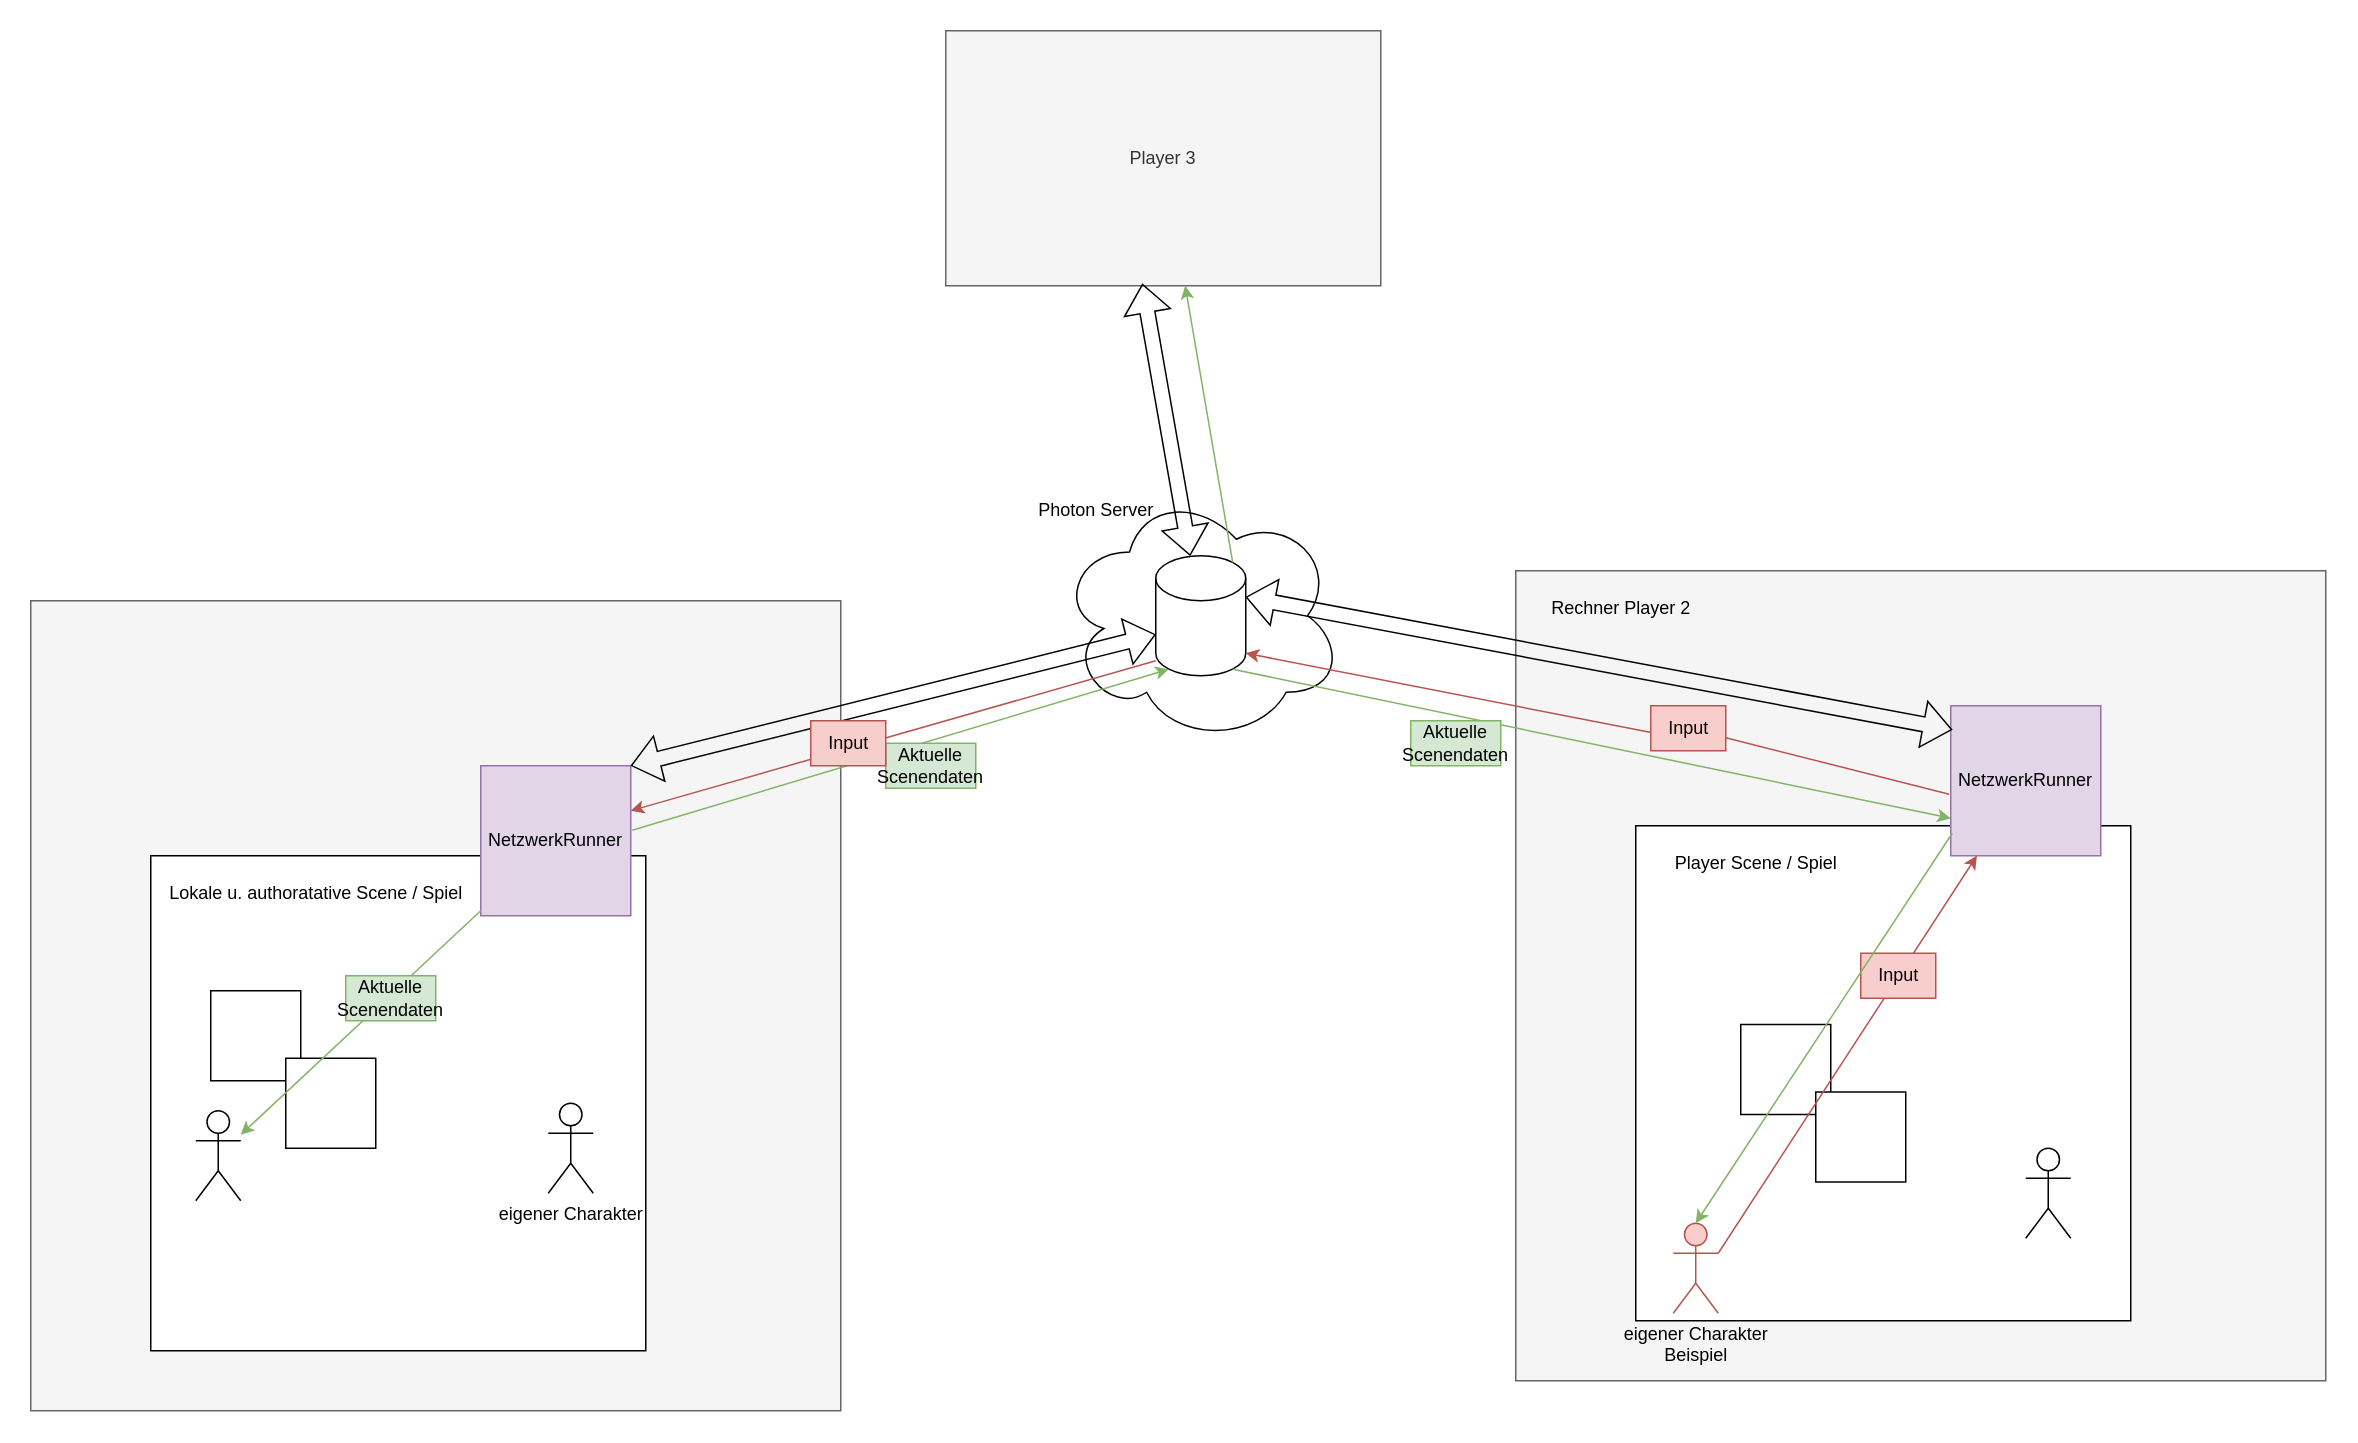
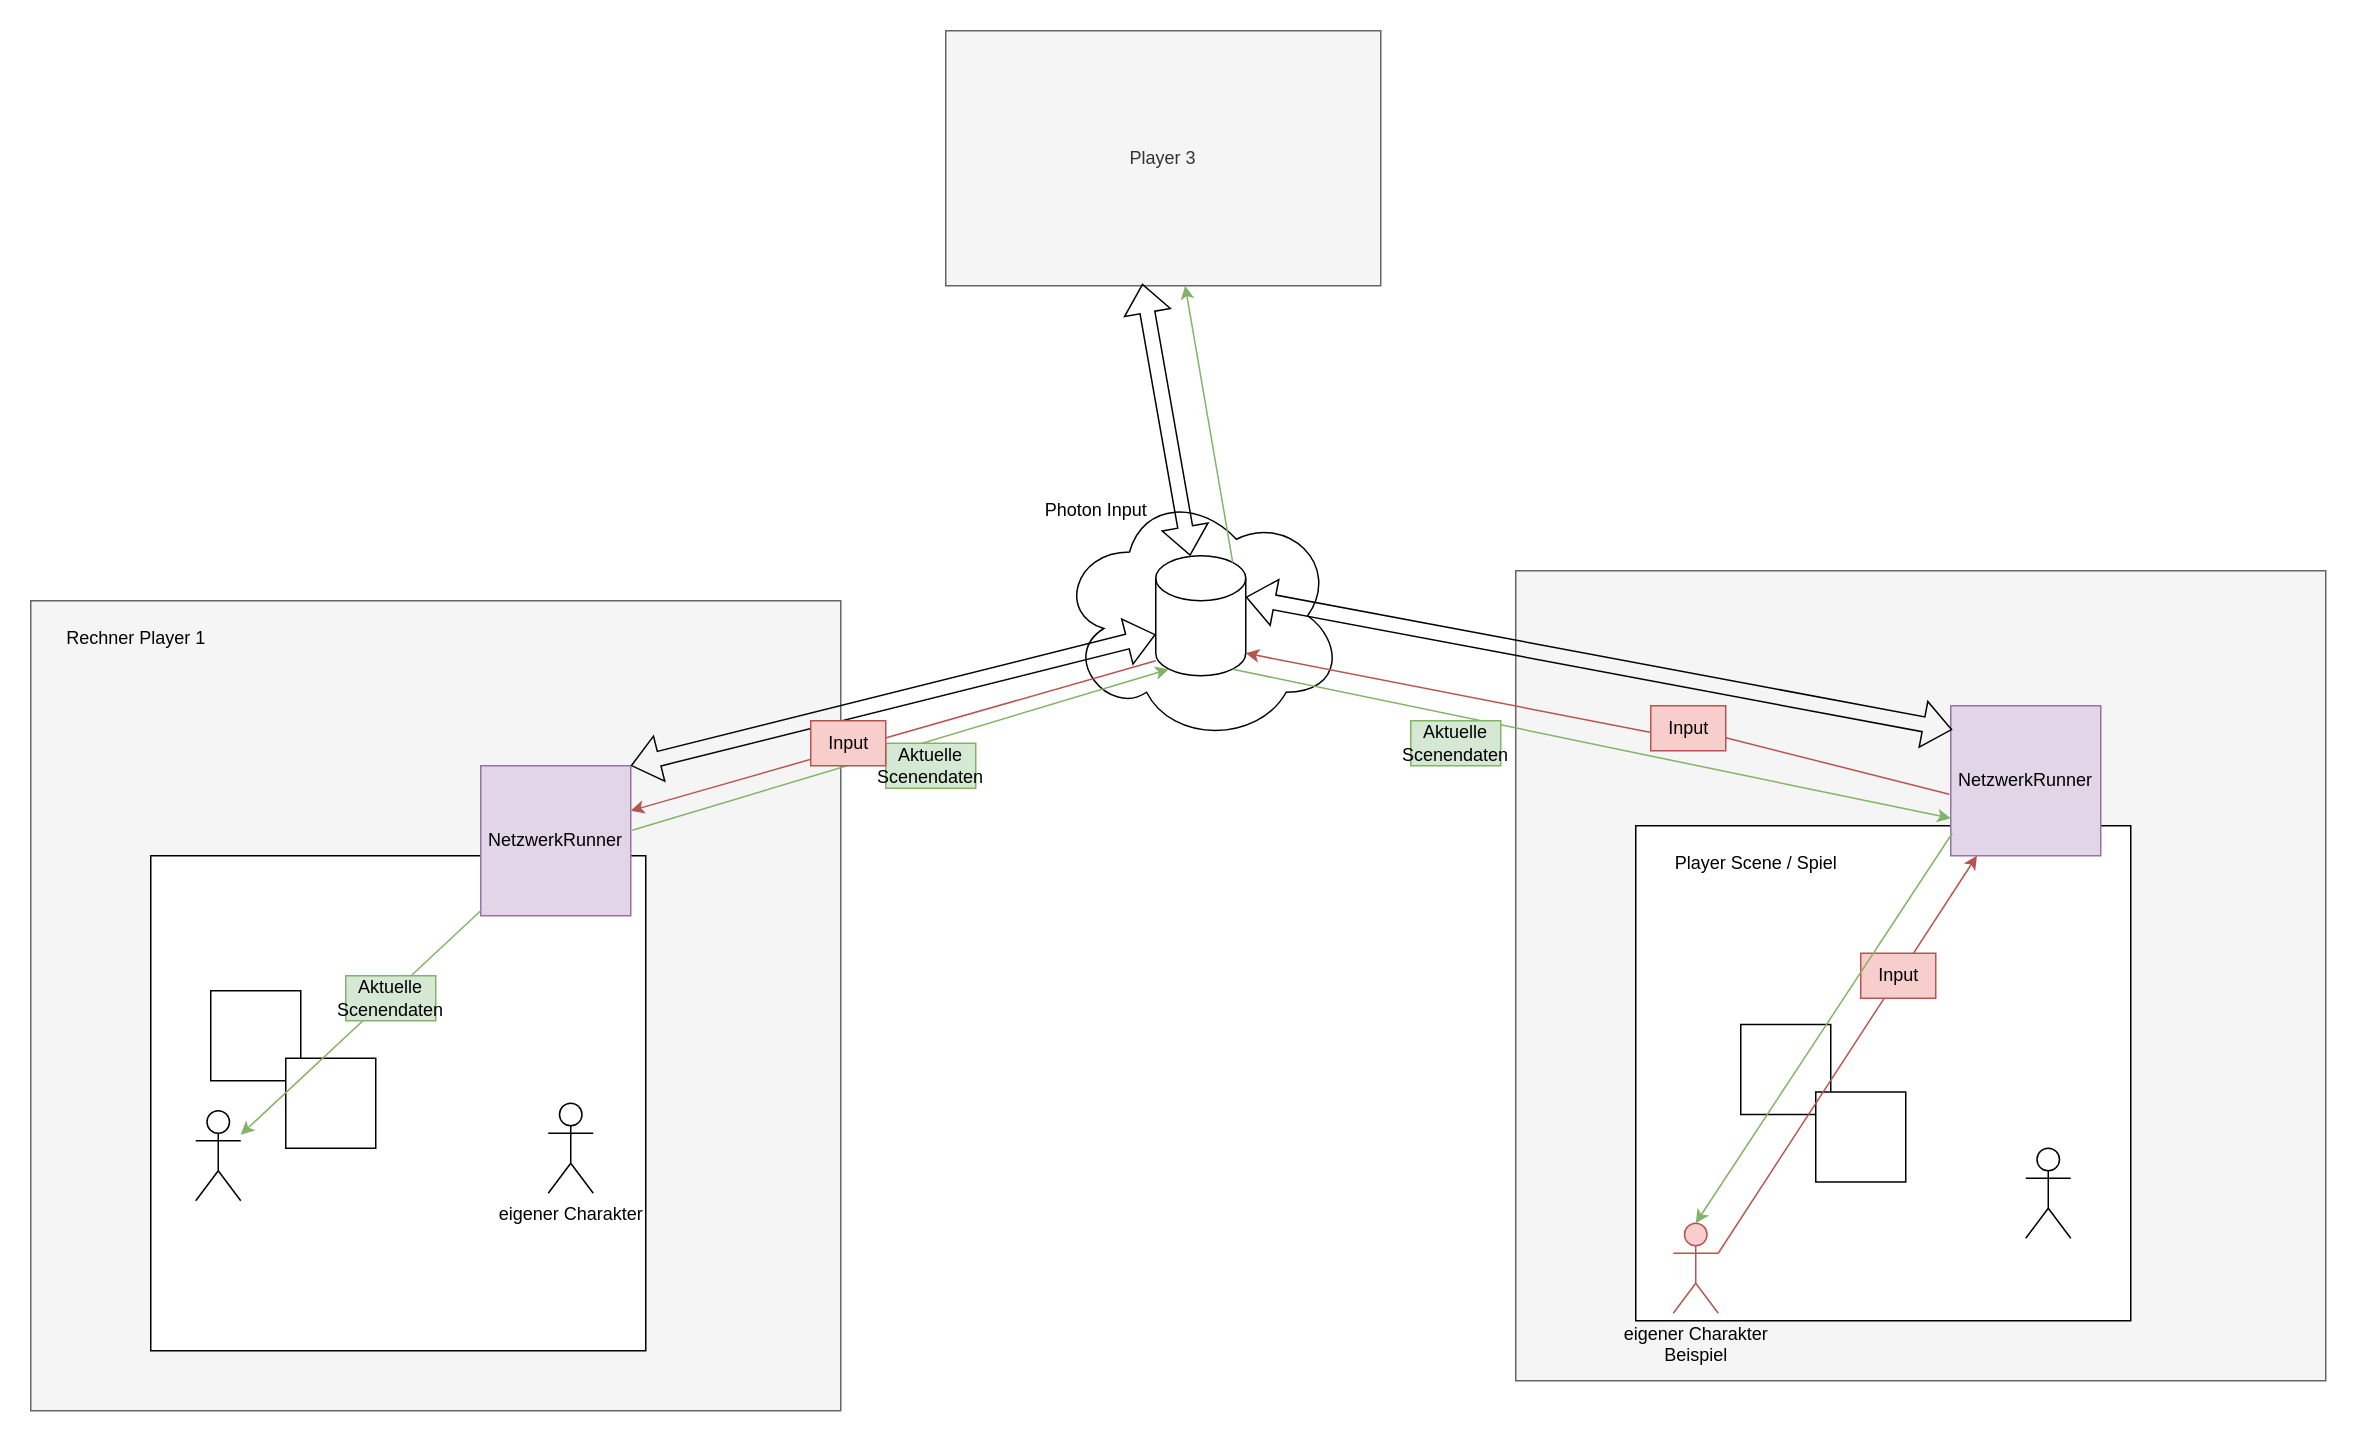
node "Photon Server": label "Photon Server" -> "Photon Input"
node "Rechner Player 2": removed
node "Rechner Player 1": added
node "Lokale u. authoratative Scene / Spiel": removed
